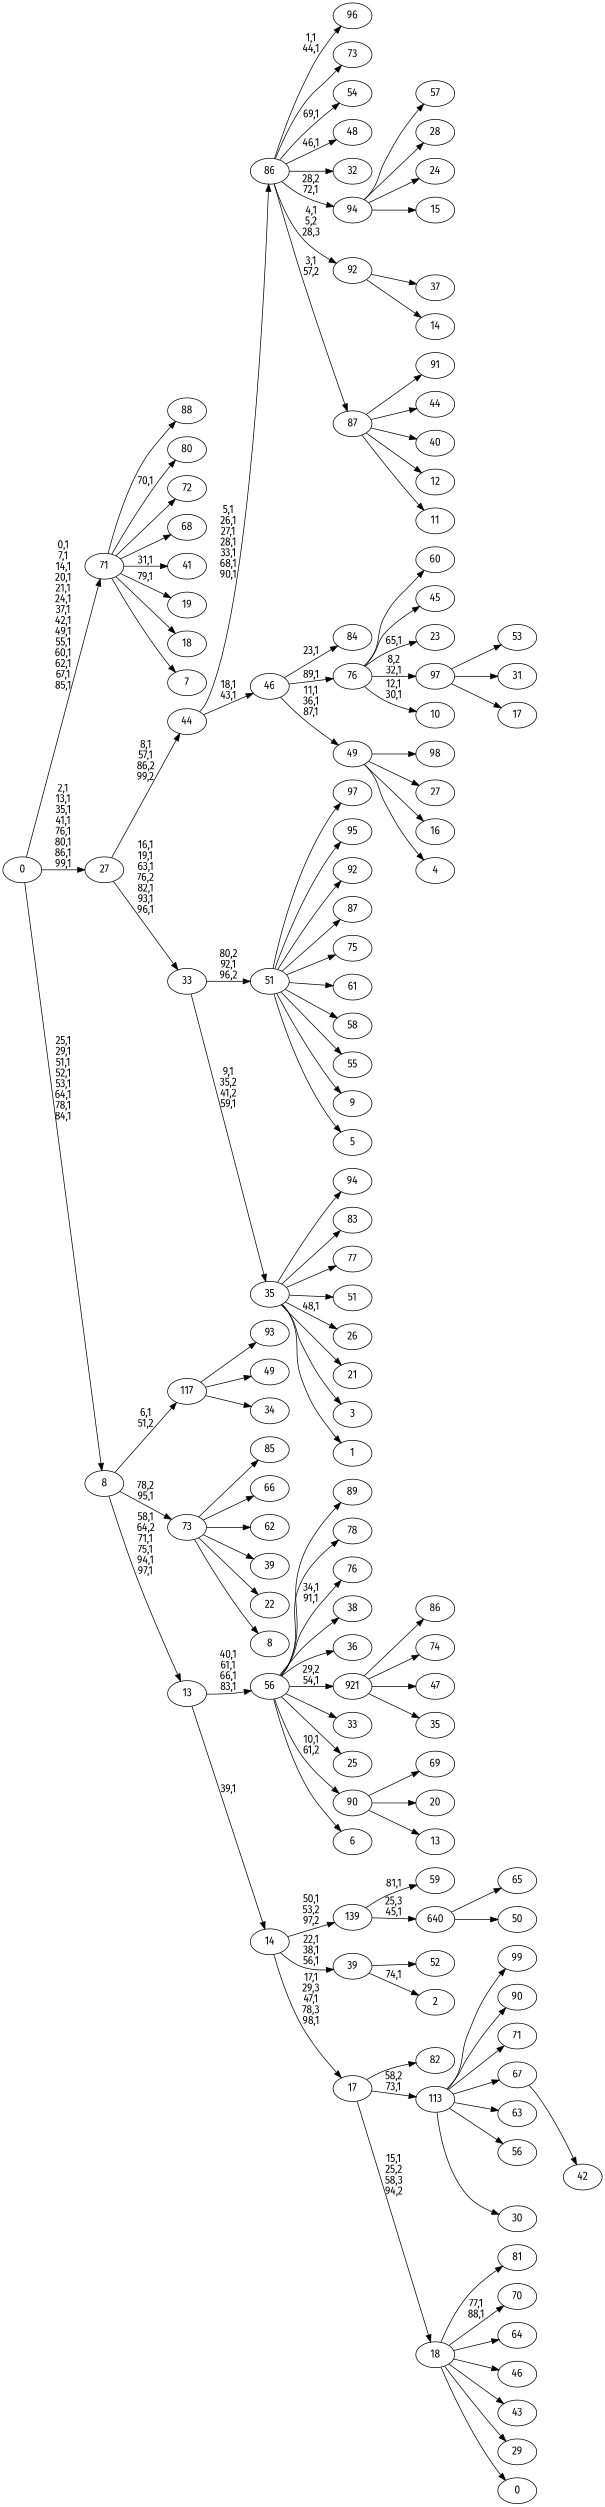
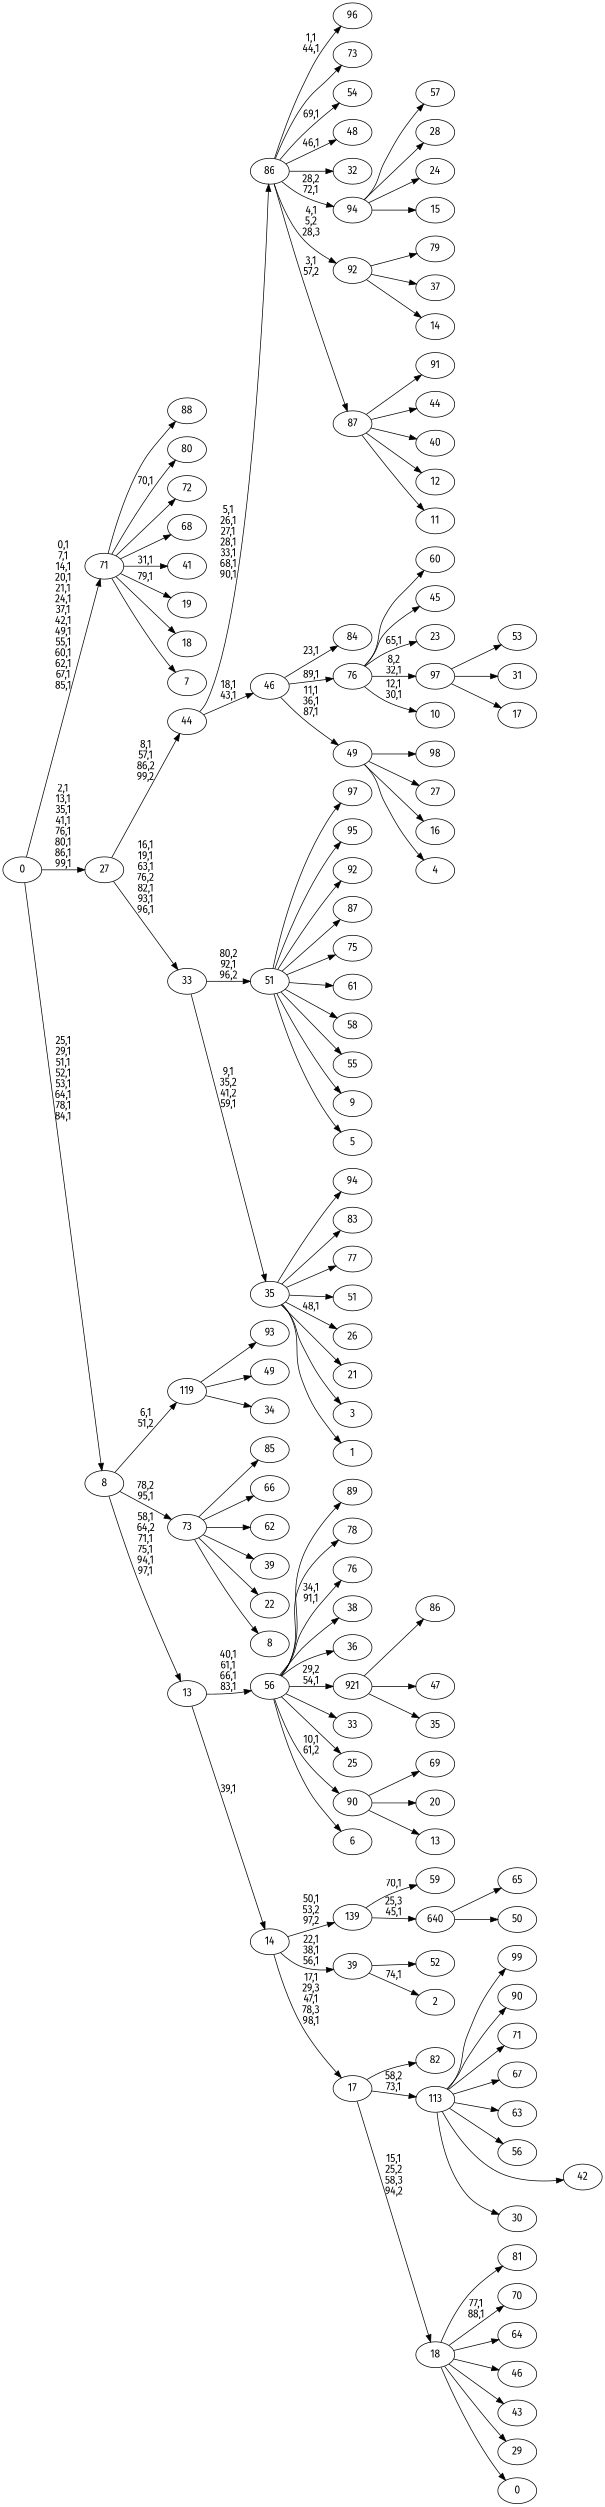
node "79": added
node "117": label "117" -> "119"
node "74": removed
edge "139" -> "59": label "81,1" -> "70,1"
edge "67" -> "42": now "113" -> "42"
